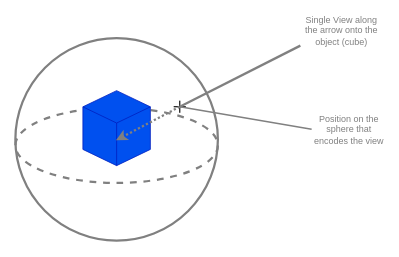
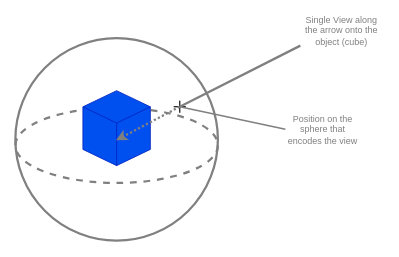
node "Position on the sphere that encodes the view": moved (349, 129) -> (323, 129)
